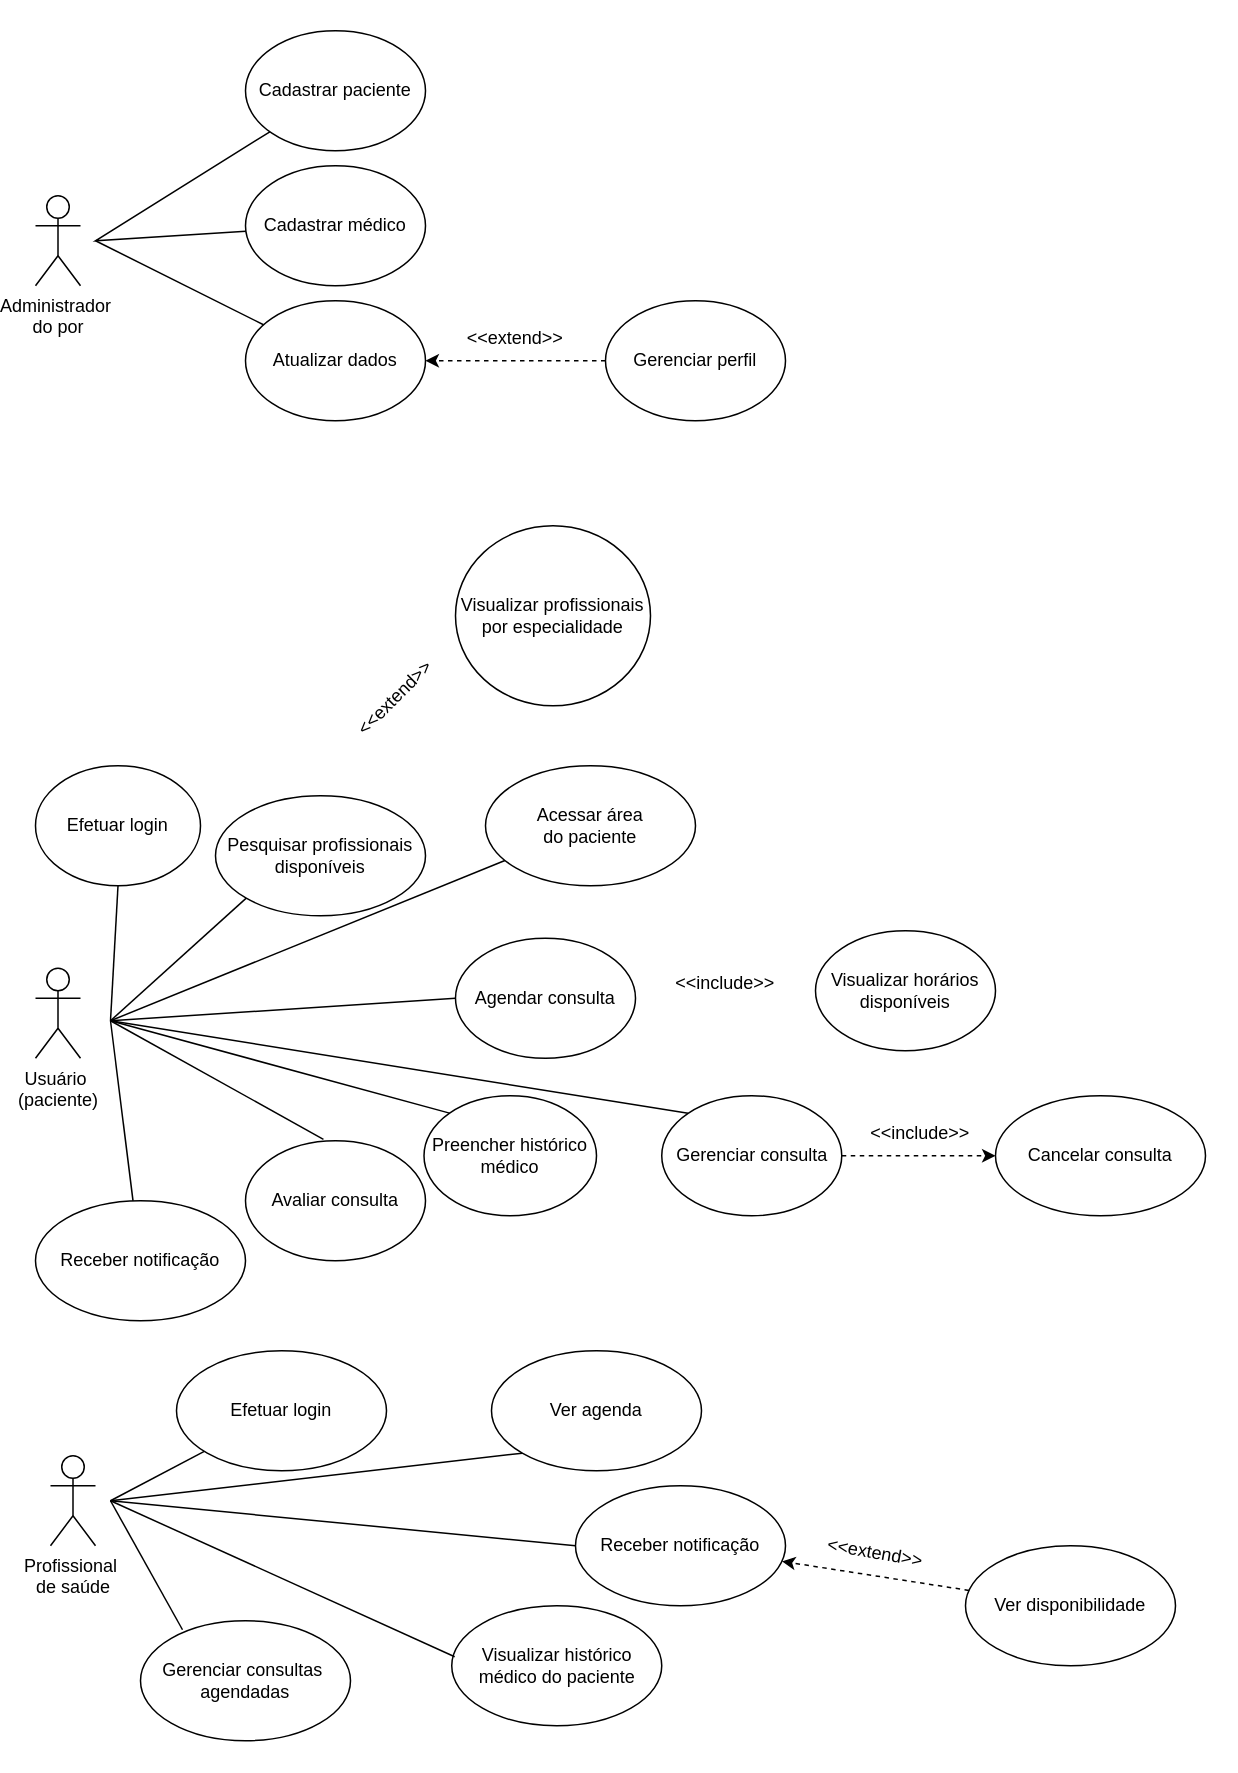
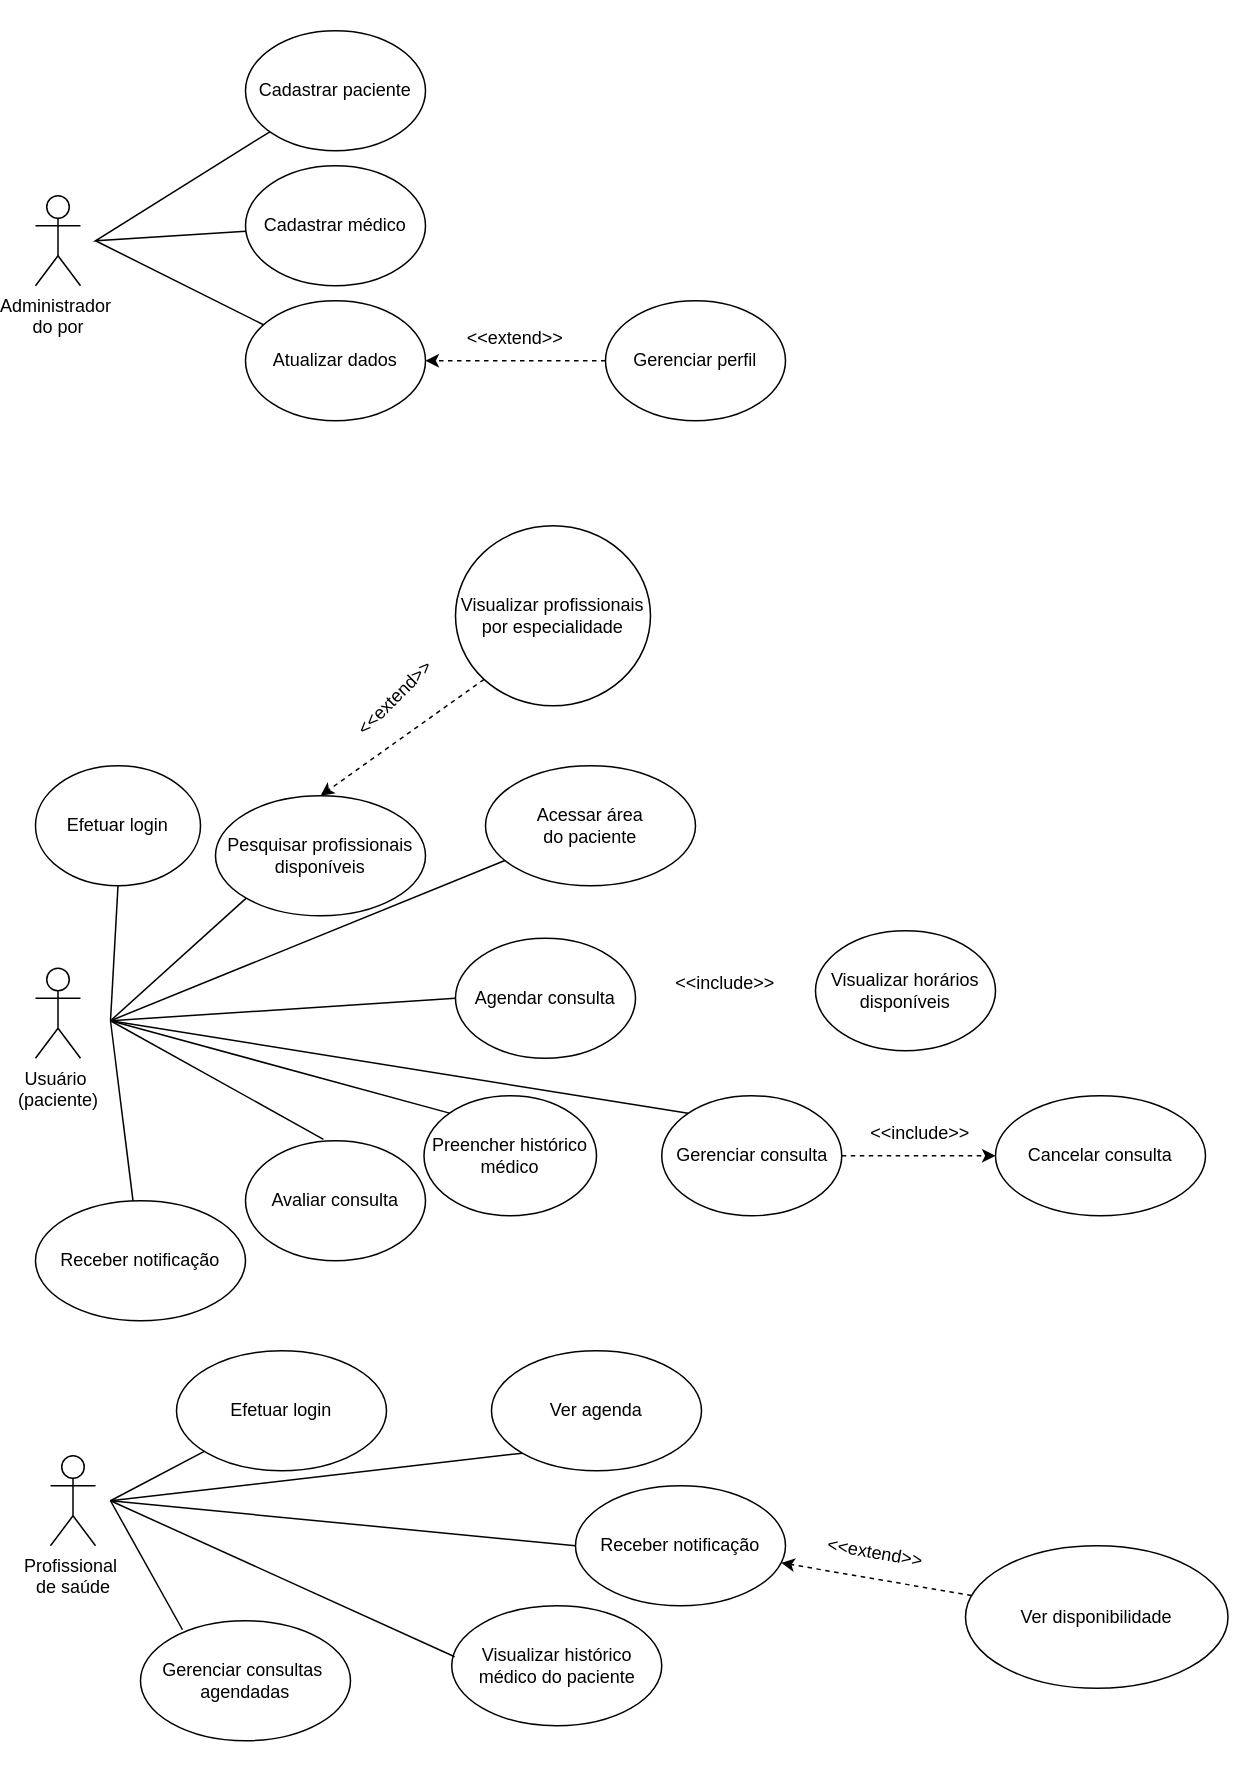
edge "Visualizar profissionais por especialidade" -> "Pesquisar profissionais disponíveis": added
node "Ver disponibilidade": size 210x120 -> 263x143
